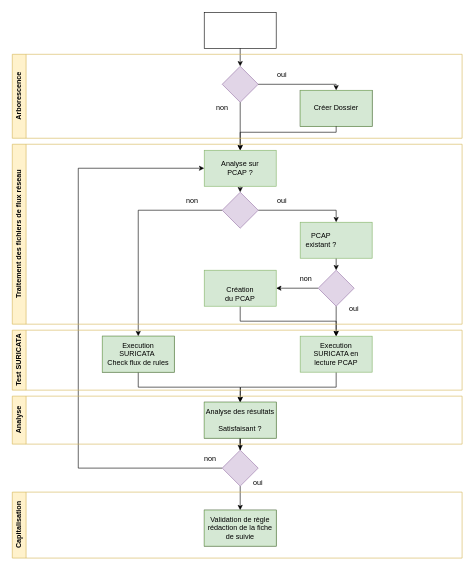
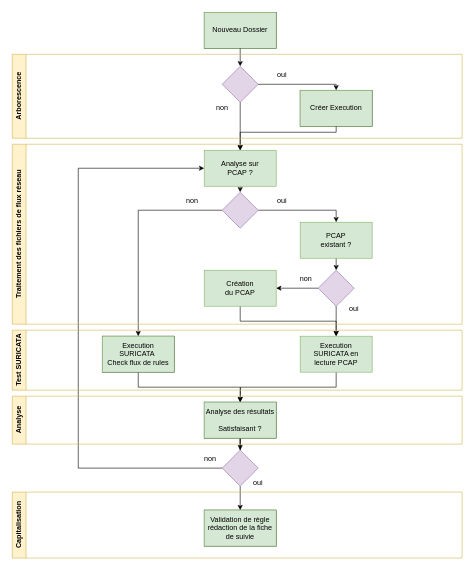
node "Nouveau Dossier": added
node "Créer Dossier": label "Créer Dossier" -> "Créer Execution"
node "PCAP existant ?": moved (321, 240) -> (336, 240)
node "Création du PCAP": moved (240, 294) -> (240, 288)
